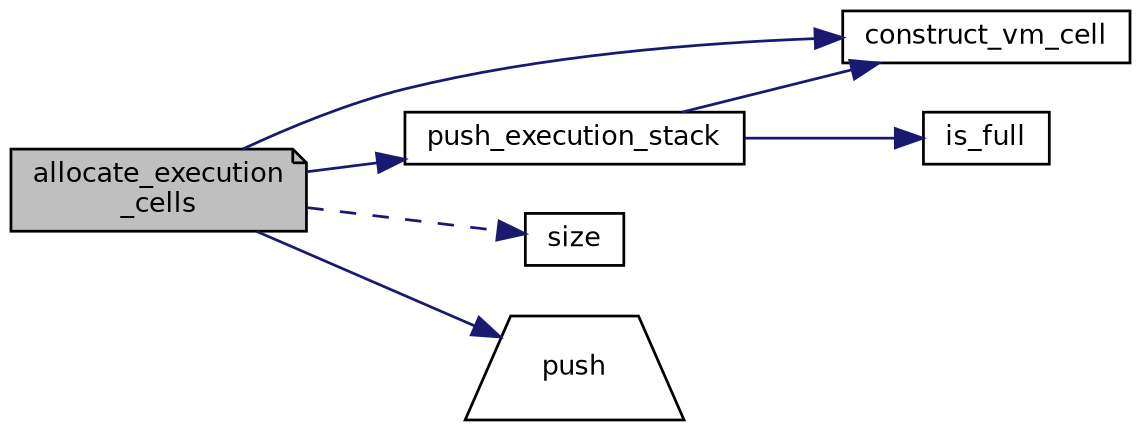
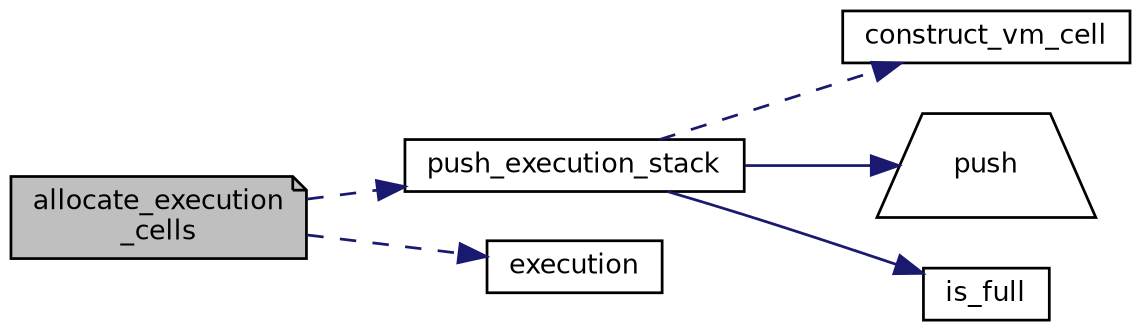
edge "allocate_execution _cells" -> "construct_vm_cell": removed
edge "push_execution_stack" -> "construct_vm_cell": style solid -> dashed
edge "allocate_execution _cells" -> "push_execution_stack": style solid -> dashed
node "size": label "size" -> "execution"
edge "allocate_execution _cells" -> "push": now "push_execution_stack" -> "push"
